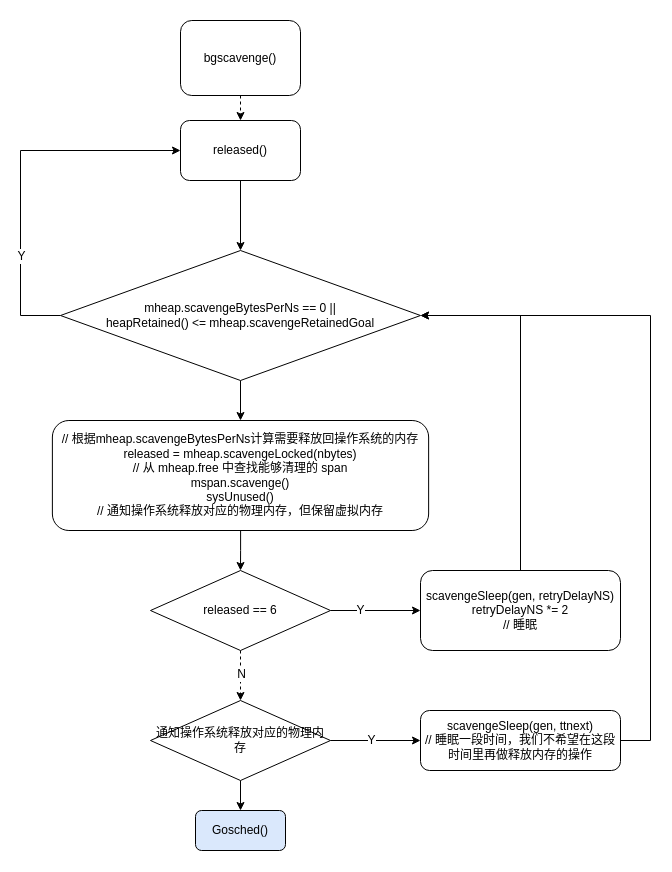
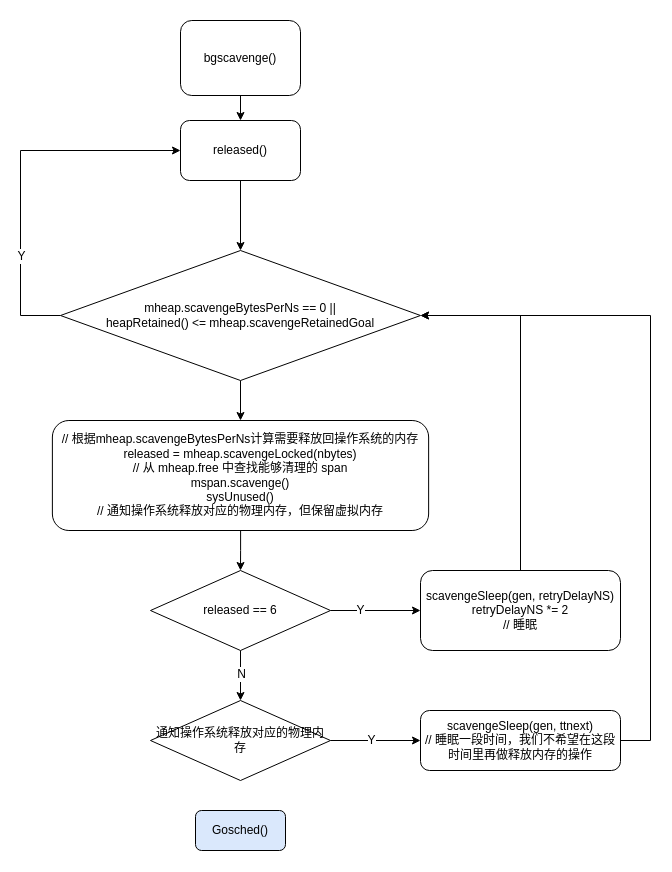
edge "bgscavenge()" -> "released()": style dashed -> solid
edge "released == 6" -> "通知操作系统释放对应的物理内存": style dashed -> solid
edge "通知操作系统释放对应的物理内存" -> "Gosched()": removed
